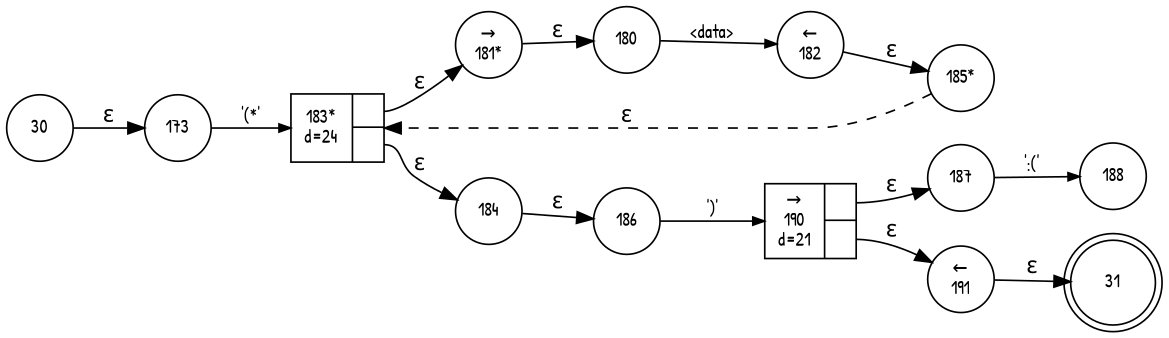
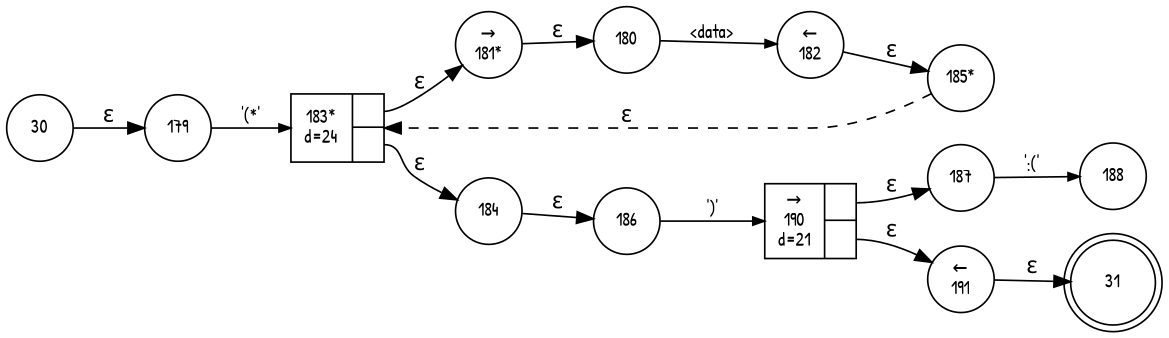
node "173": label "173" -> "179"
